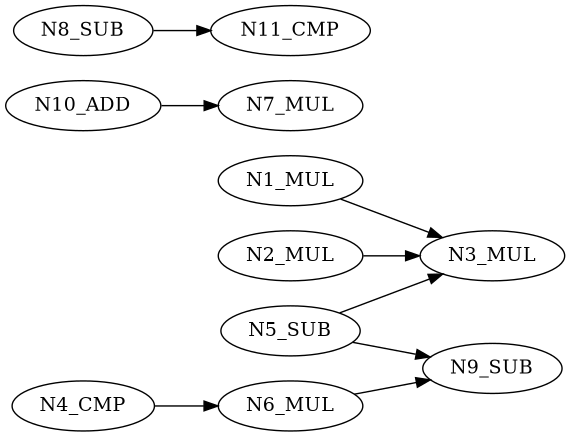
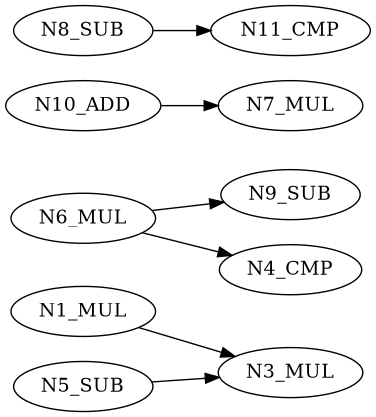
node "N2_MUL": removed
edge "N5_SUB" -> "N9_SUB": removed
edge "N4_CMP" -> "N6_MUL": reversed
